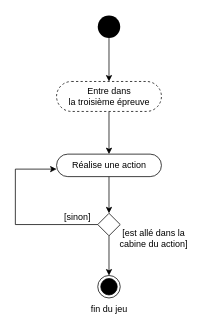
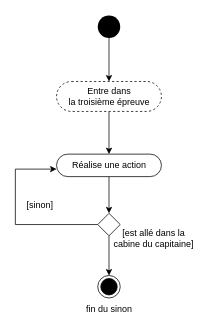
node "[sinon]": moved (78, 217) -> (40, 206)
node "[est allé dans la cabine du action]": label "[est allé dans la cabine du action]" -> "[est allé dans la cabine du capitaine]"
node "fin du jeu": label "fin du jeu" -> "fin du sinon"
